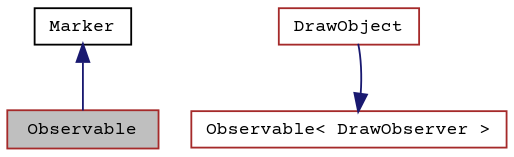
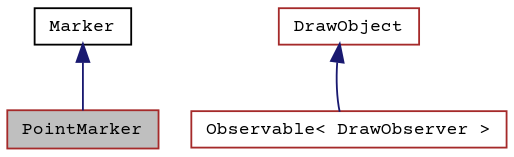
edge "DrawObject" -> "Observable< DrawObserver >": reversed
node "Observable": label "Observable" -> "PointMarker"
